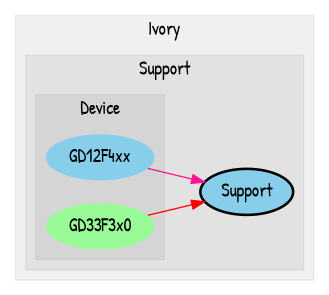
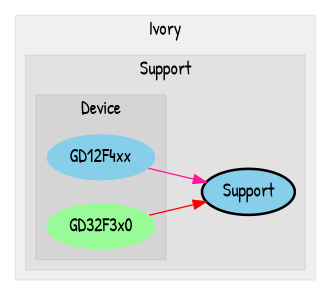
node "GD33F3x0": label "GD33F3x0" -> "GD32F3x0"
